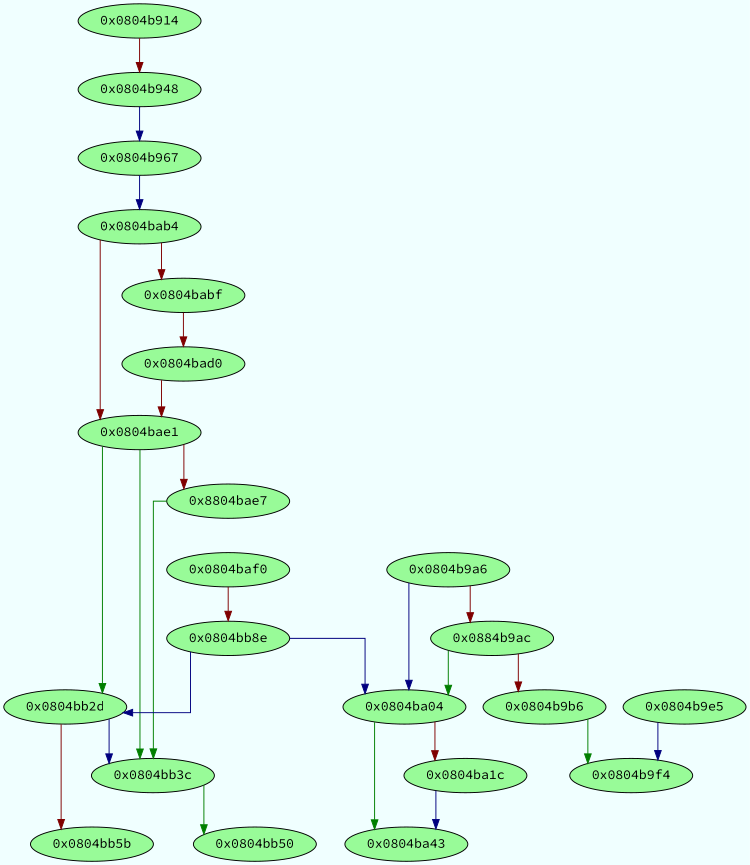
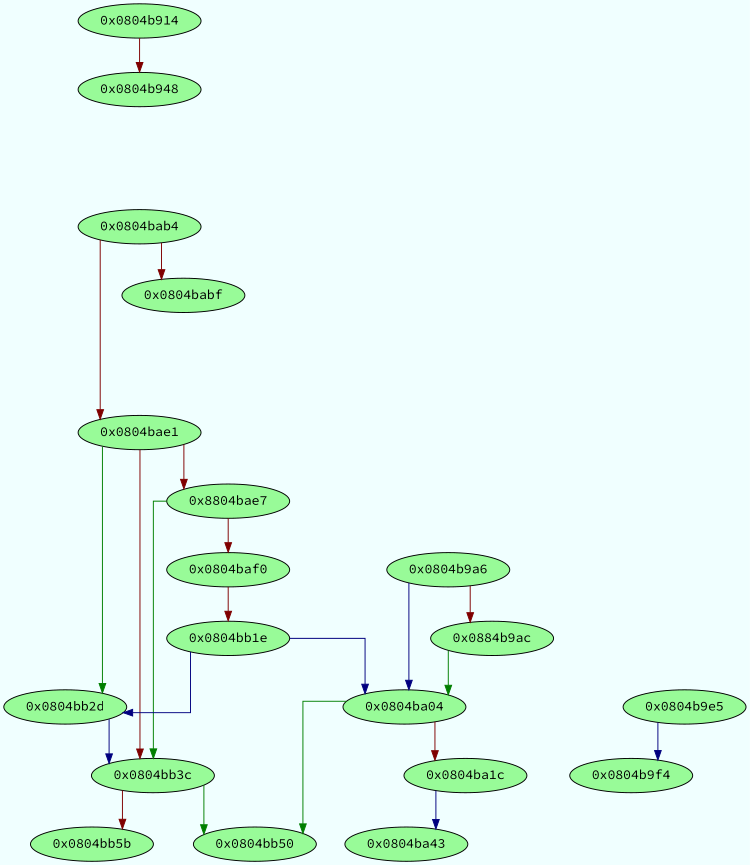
node "0x0804b967": removed
node "0x0804bad0": removed
edge "0x8804bae7" -> "0x0804baf0": added
edge "0x0804bae1" -> "0x0804bb3c": color #007f00 -> #7f0000
node "0x0804bb8e": label "0x0804bb8e" -> "0x0804bb1e"
node "0x0804b9b6": removed
edge "0x0804ba04" -> "0x0804ba43": now "0x0804ba04" -> "0x0804bb50"
edge "0x0804bb2d" -> "0x0804bb5b": now "0x0804bb3c" -> "0x0804bb5b"
